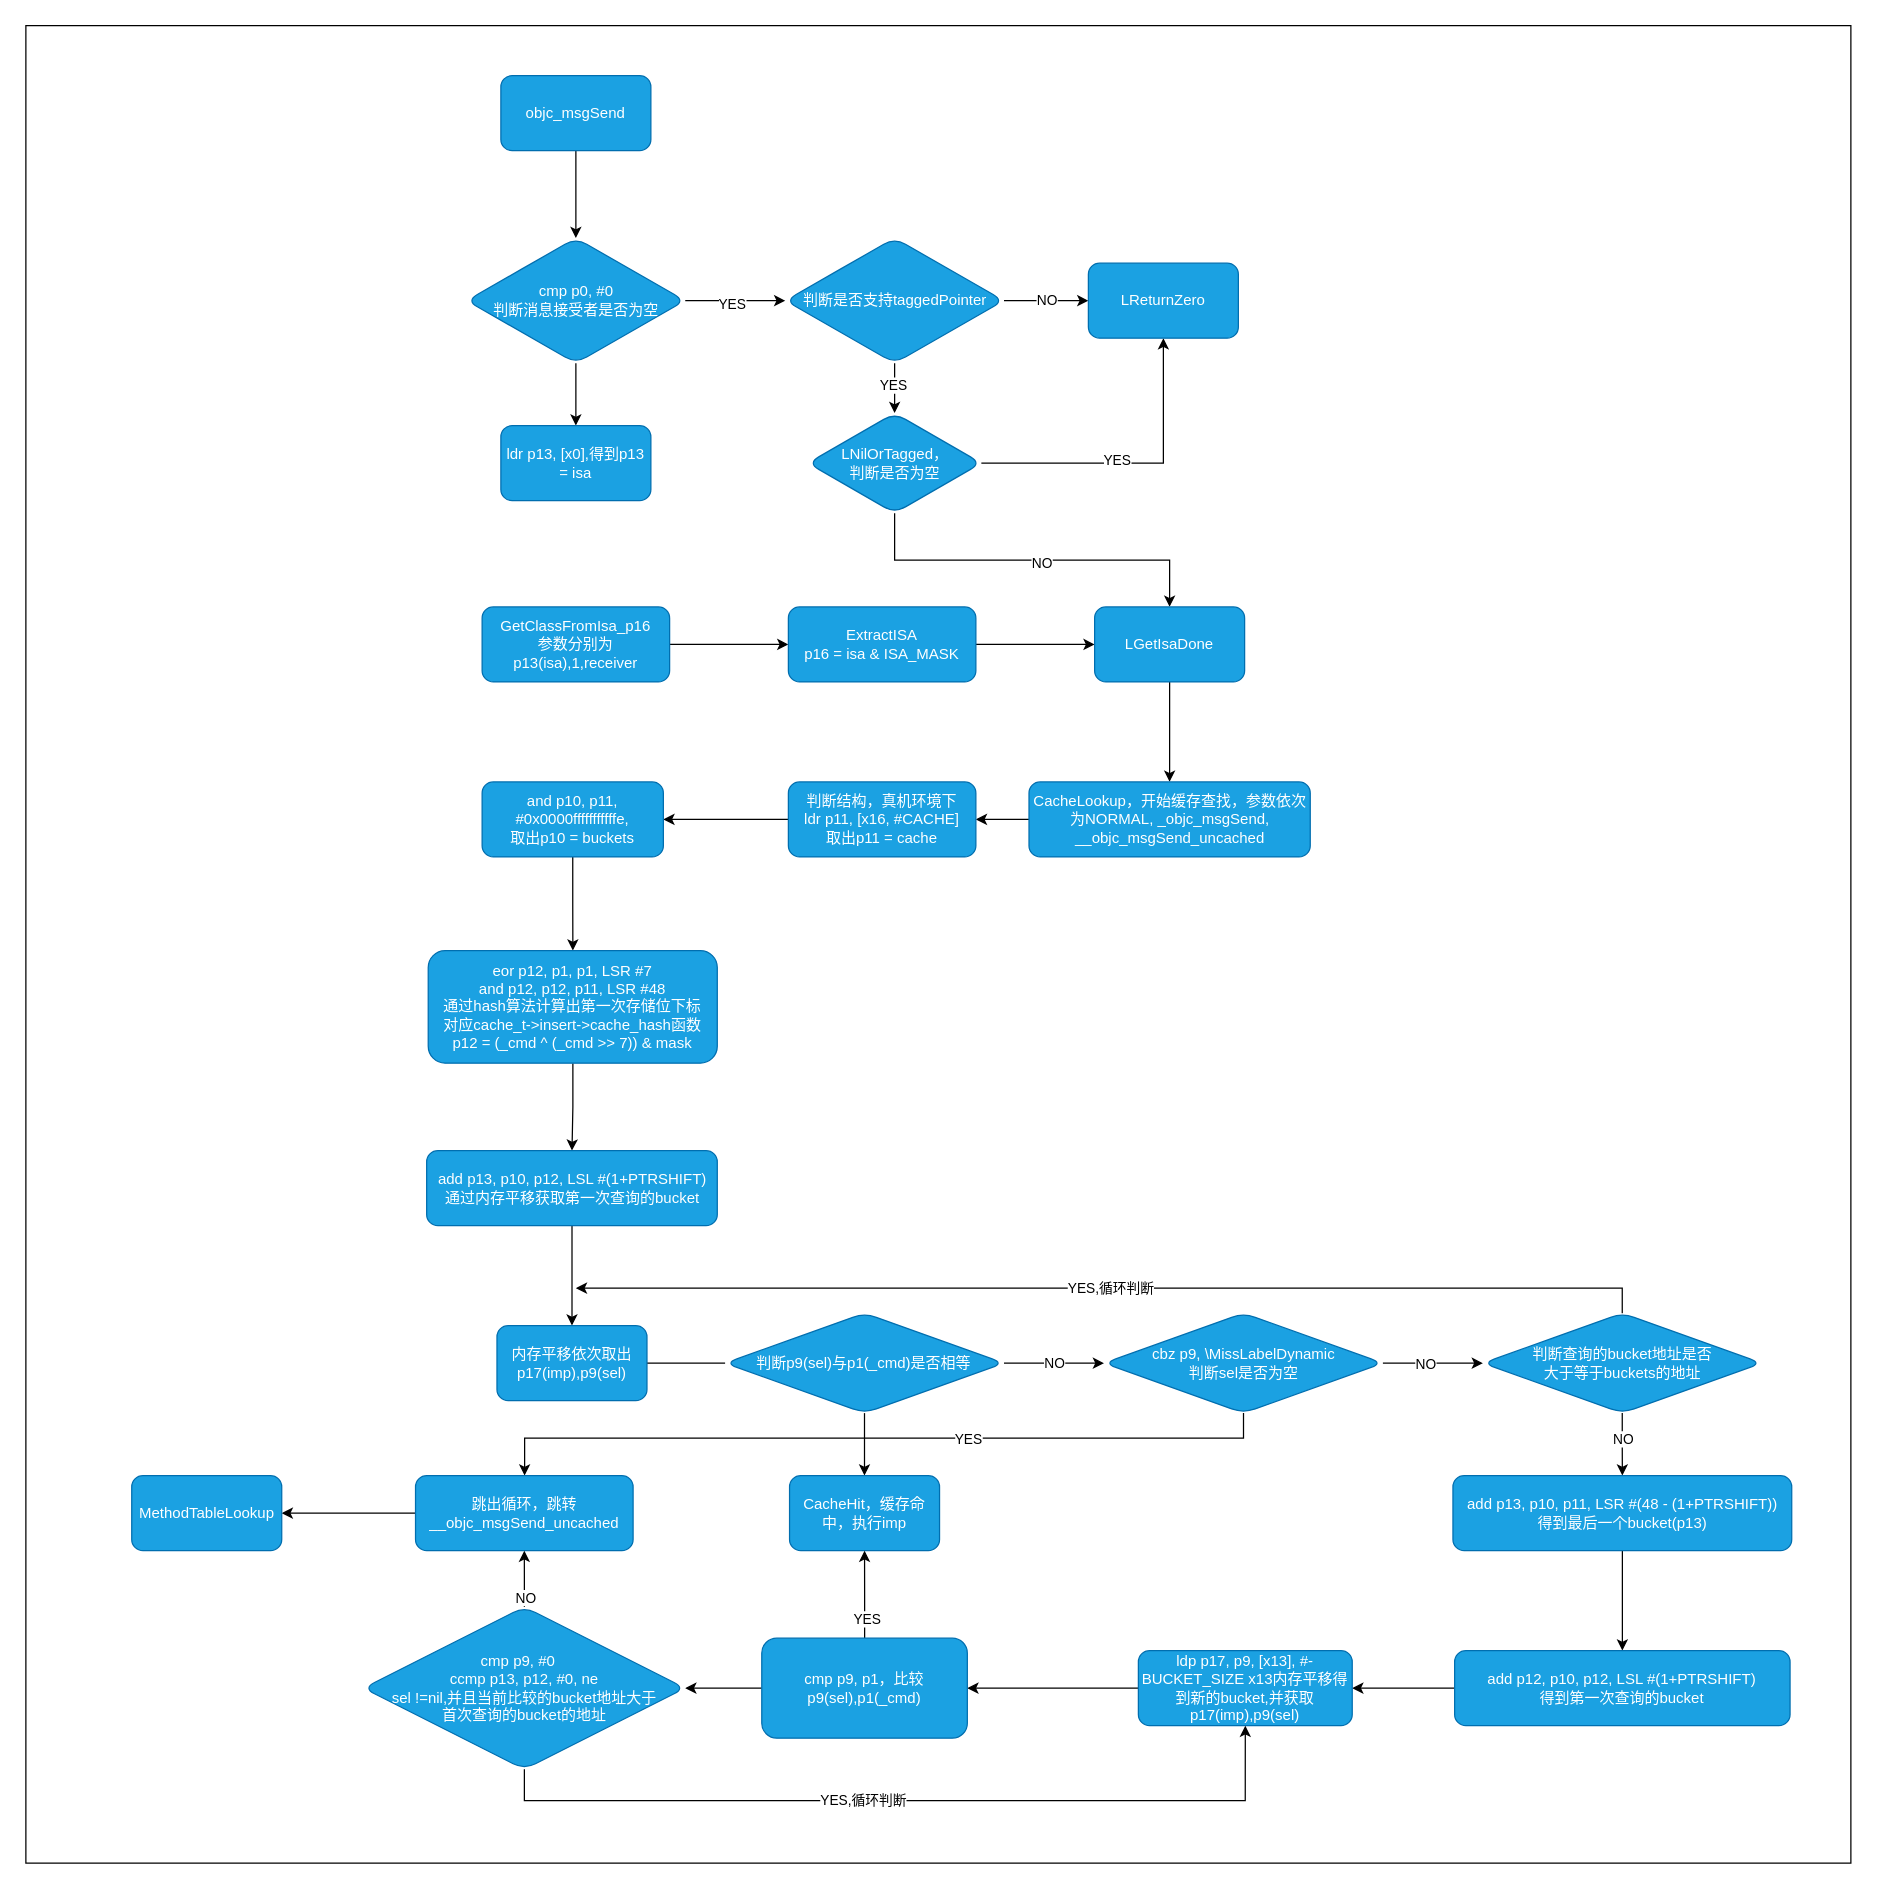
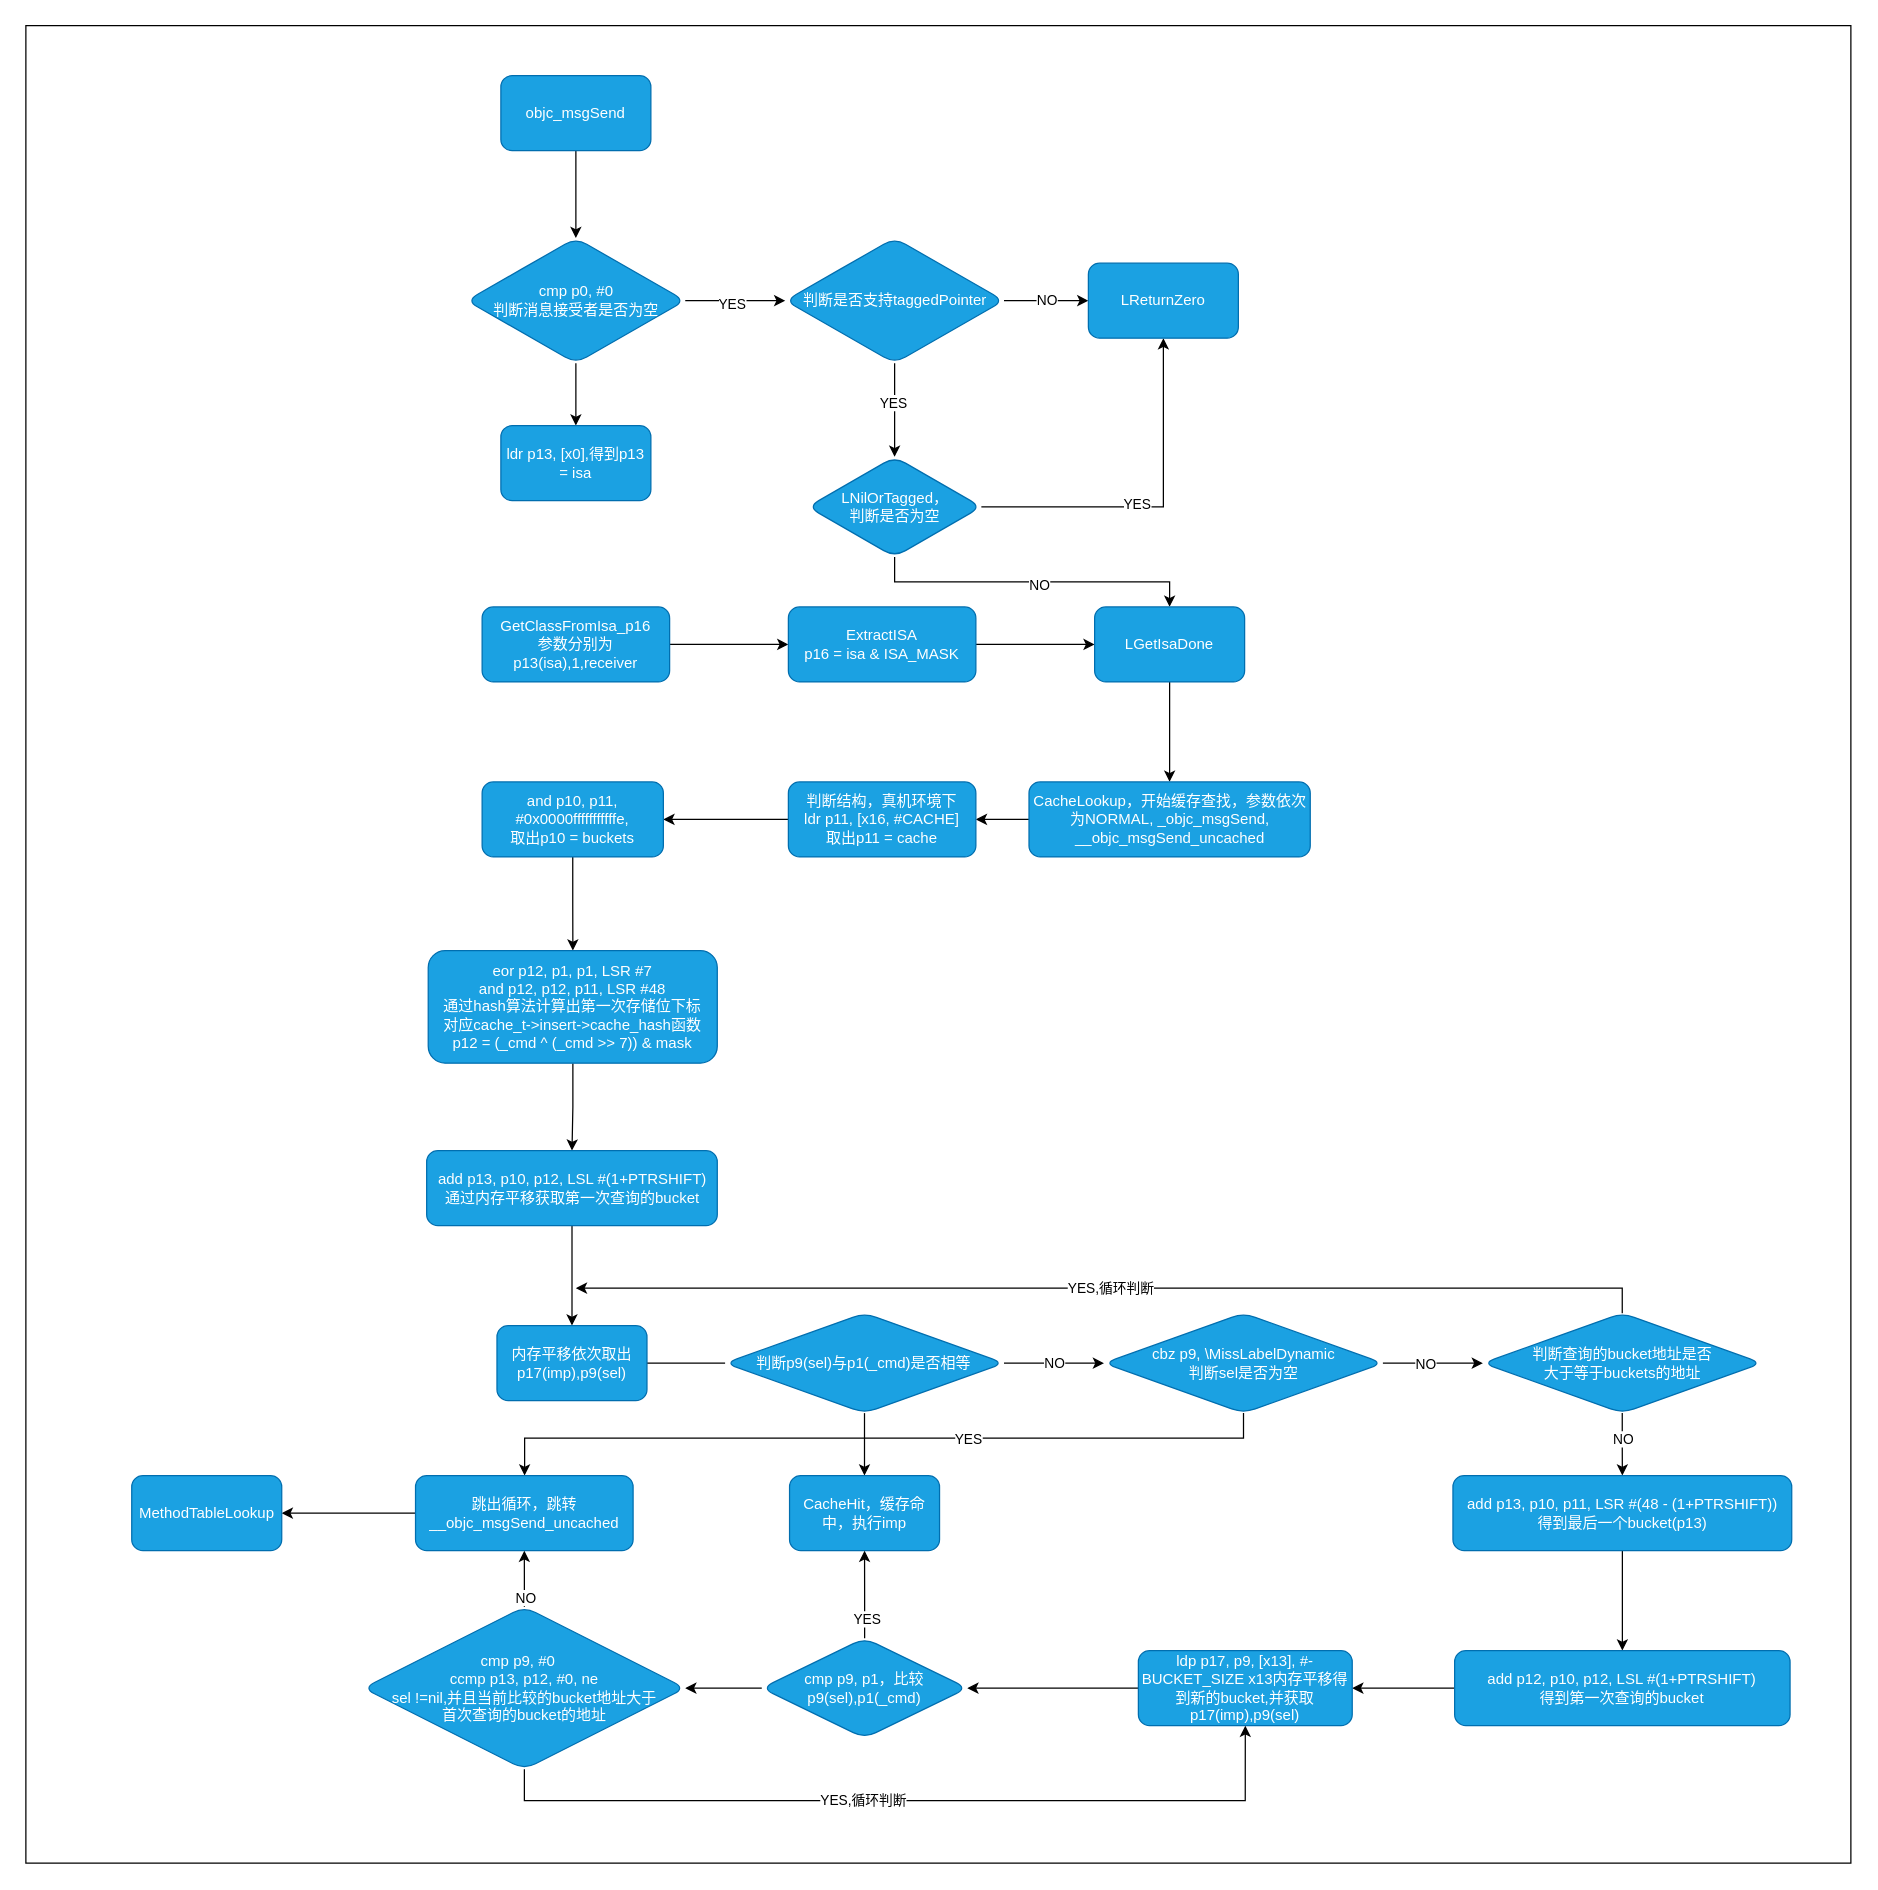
node "LNilOrTagged， 判断是否为空": moved (894, 463) -> (894, 507)
node "cmp p9, p1，比较 p9(sel),p1(_cmd)": shape rounded rectangle -> diamond
